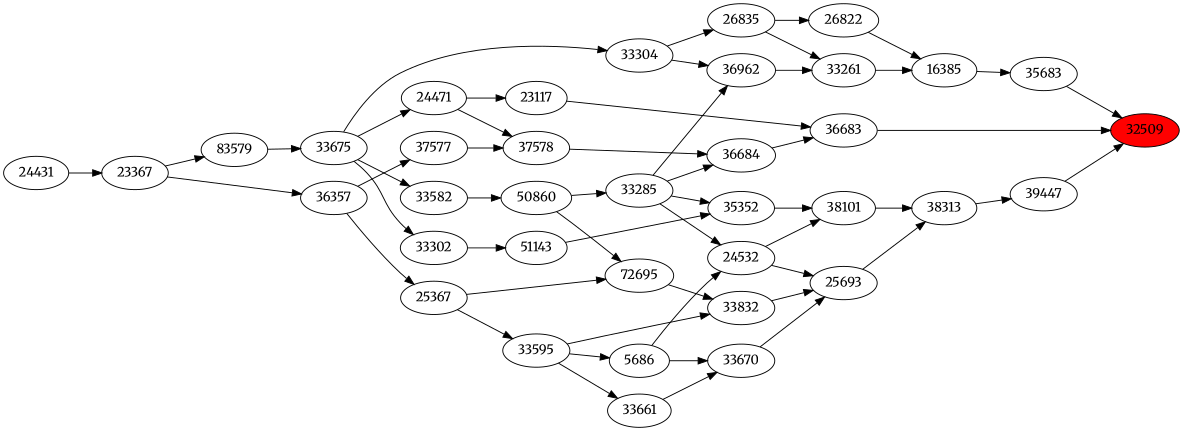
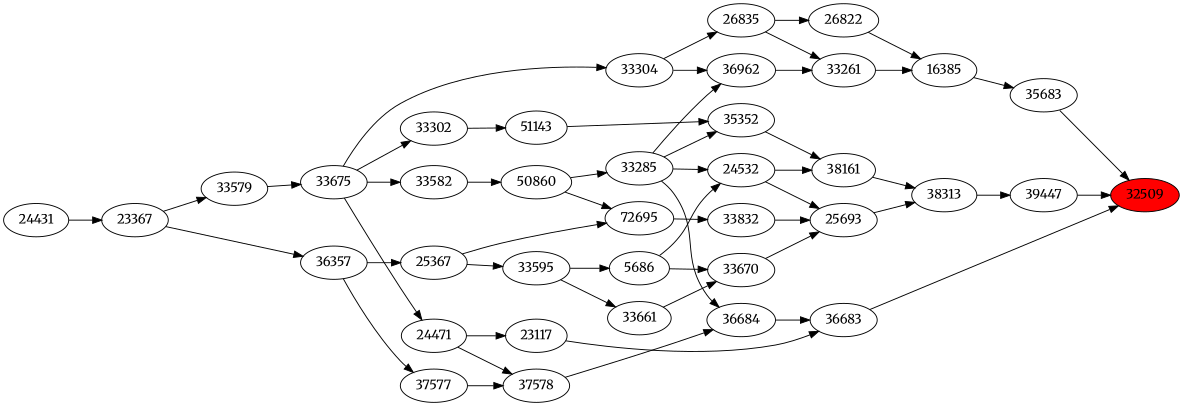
node "83579": label "83579" -> "33579"
node "38101": label "38101" -> "38161"
edge "33595" -> "33832": removed
